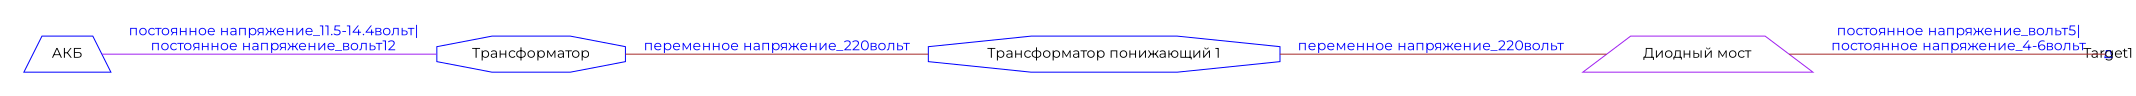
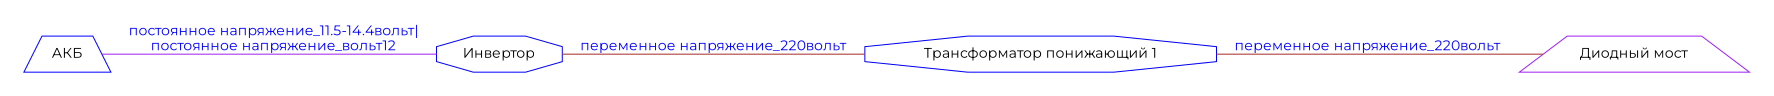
node "Трансформатор": label "Трансформатор" -> "Инвертор"
node "Target1": removed
